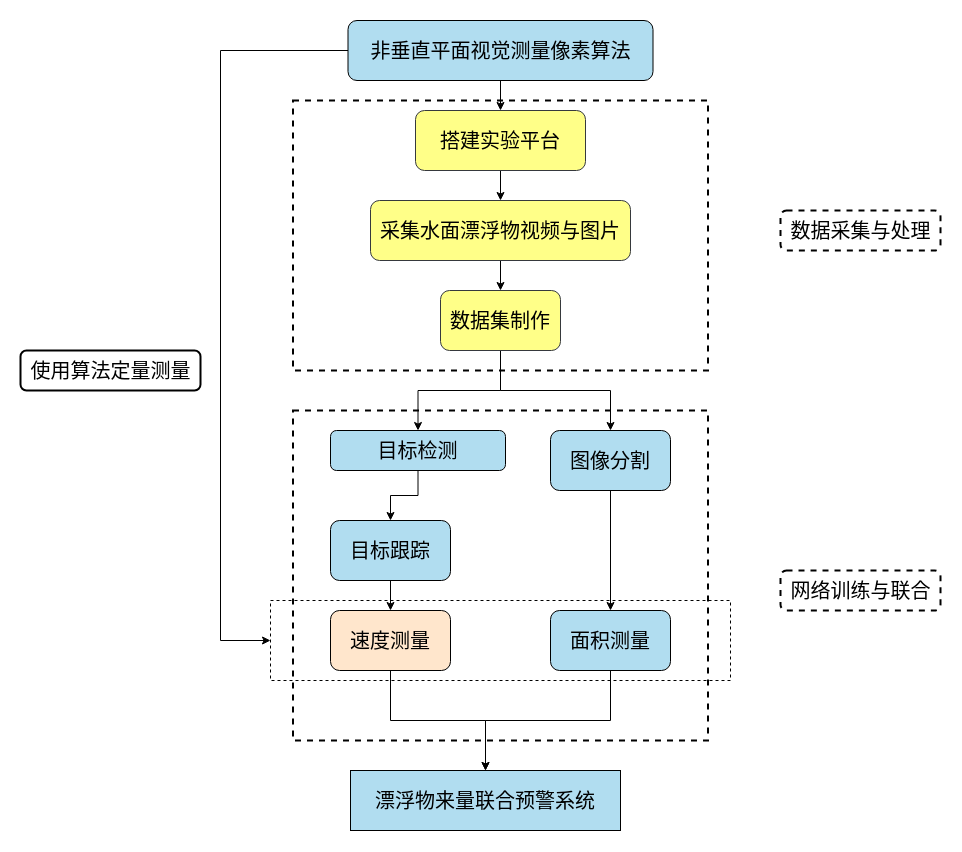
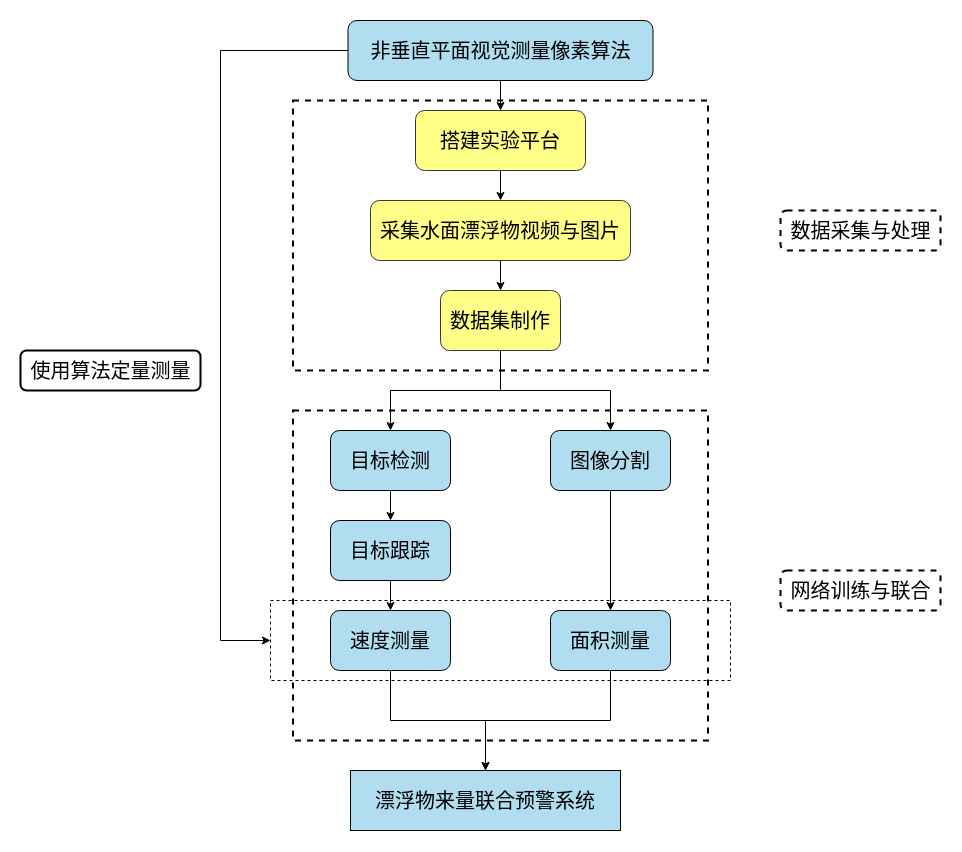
node "目标检测": size 175x40 -> 120x60
node "速度测量": fillcolor #ffe6cc -> #b1ddf0
